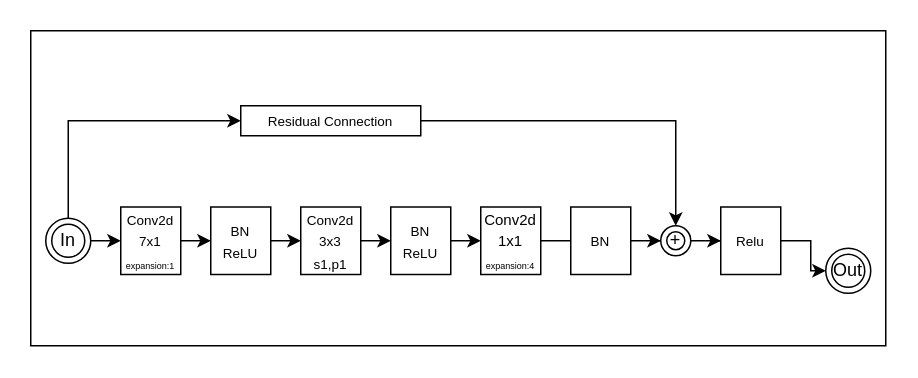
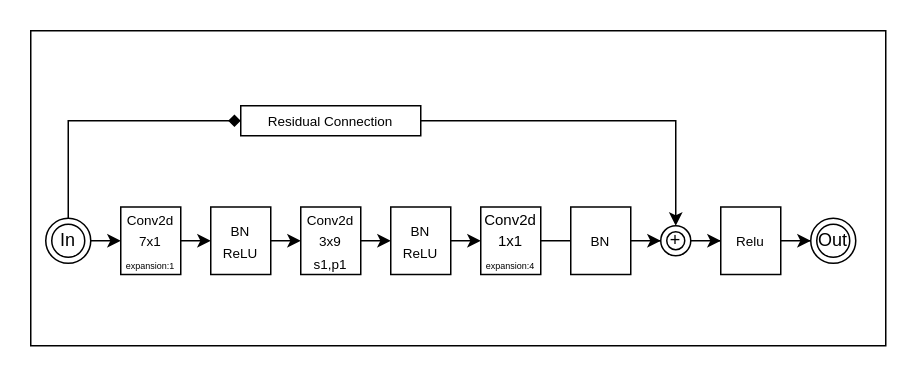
edge "In" -> "Residual Connection": arrowhead classic -> diamond
node "Conv2d 3x3 s1,p1": label "Conv2d 3x3 s1,p1" -> "Conv2d 3x9 s1,p1"
node "Out": moved (848, 271) -> (833, 241)
